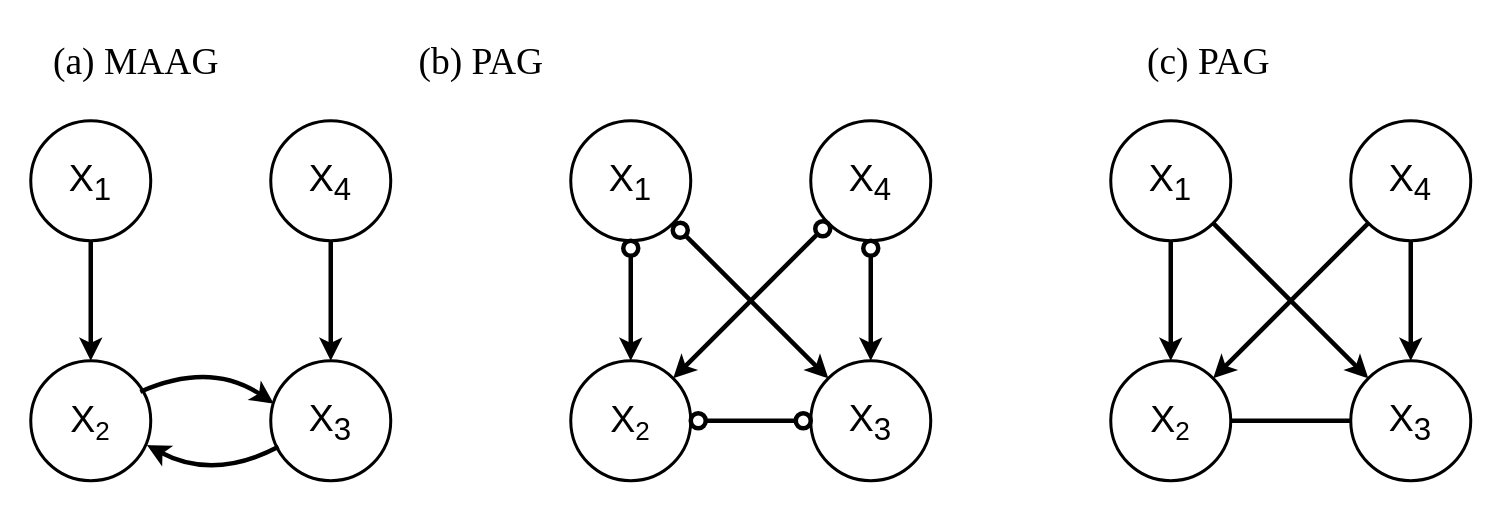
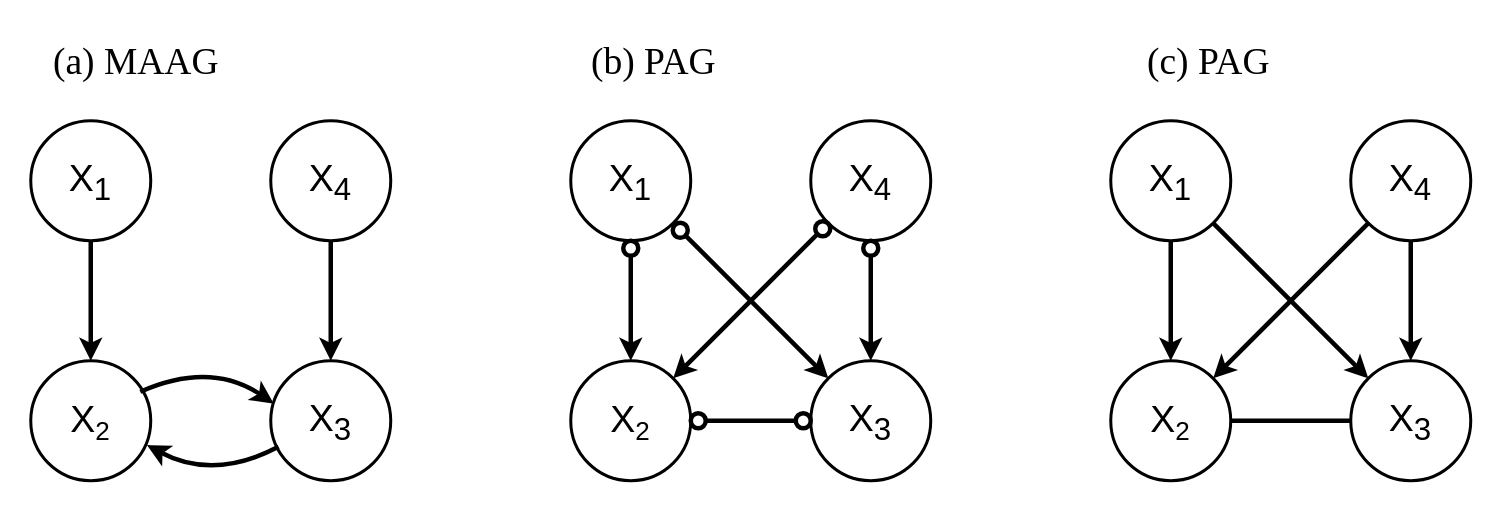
node "(b) PAG": moved (481, 61) -> (653, 61)
